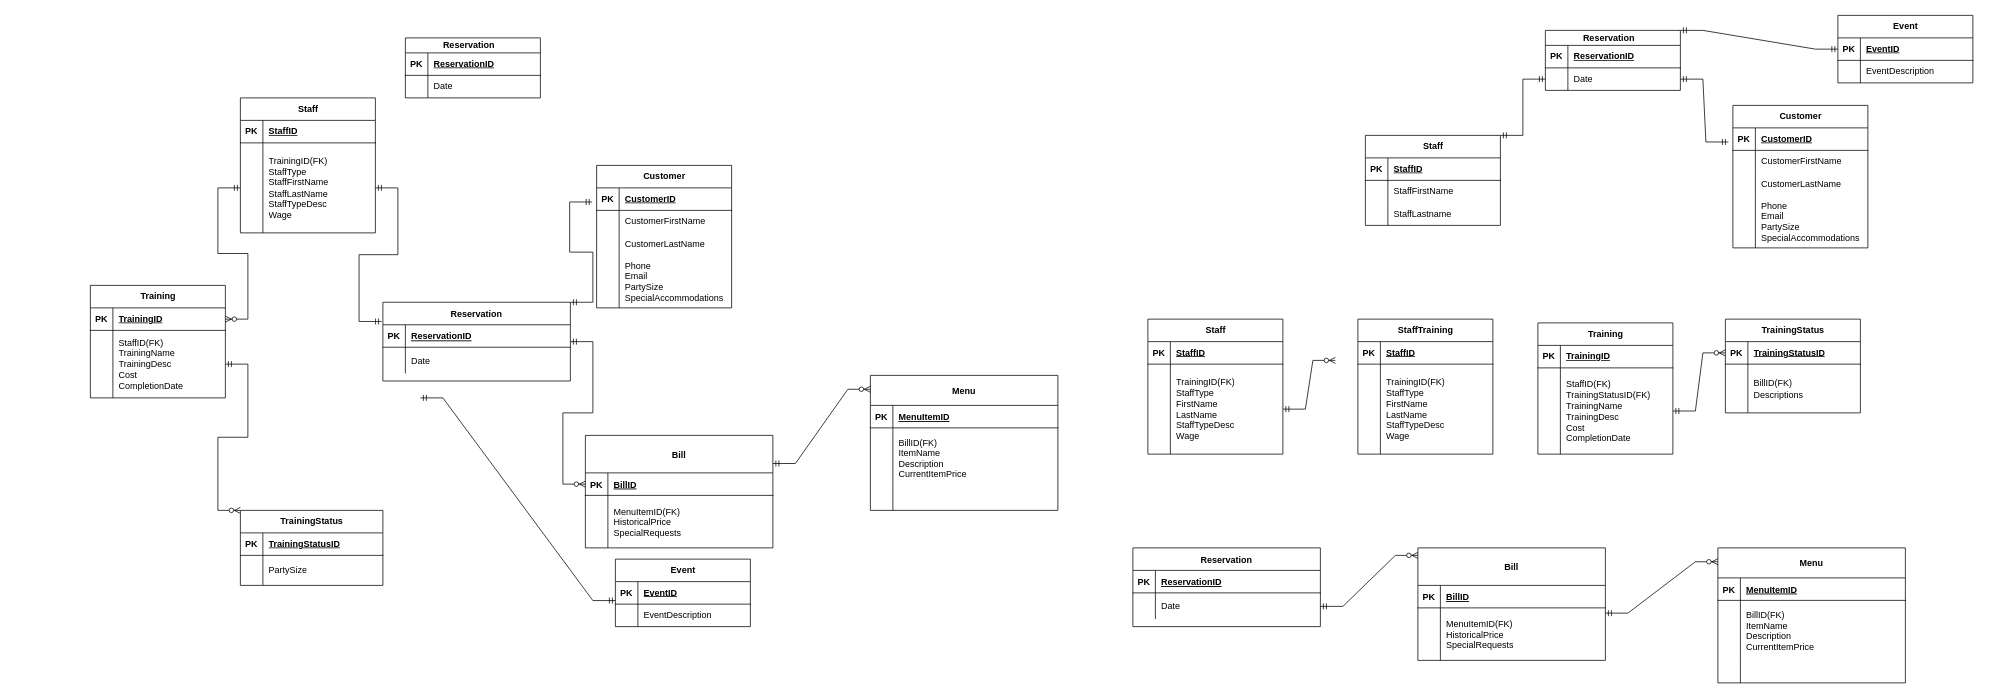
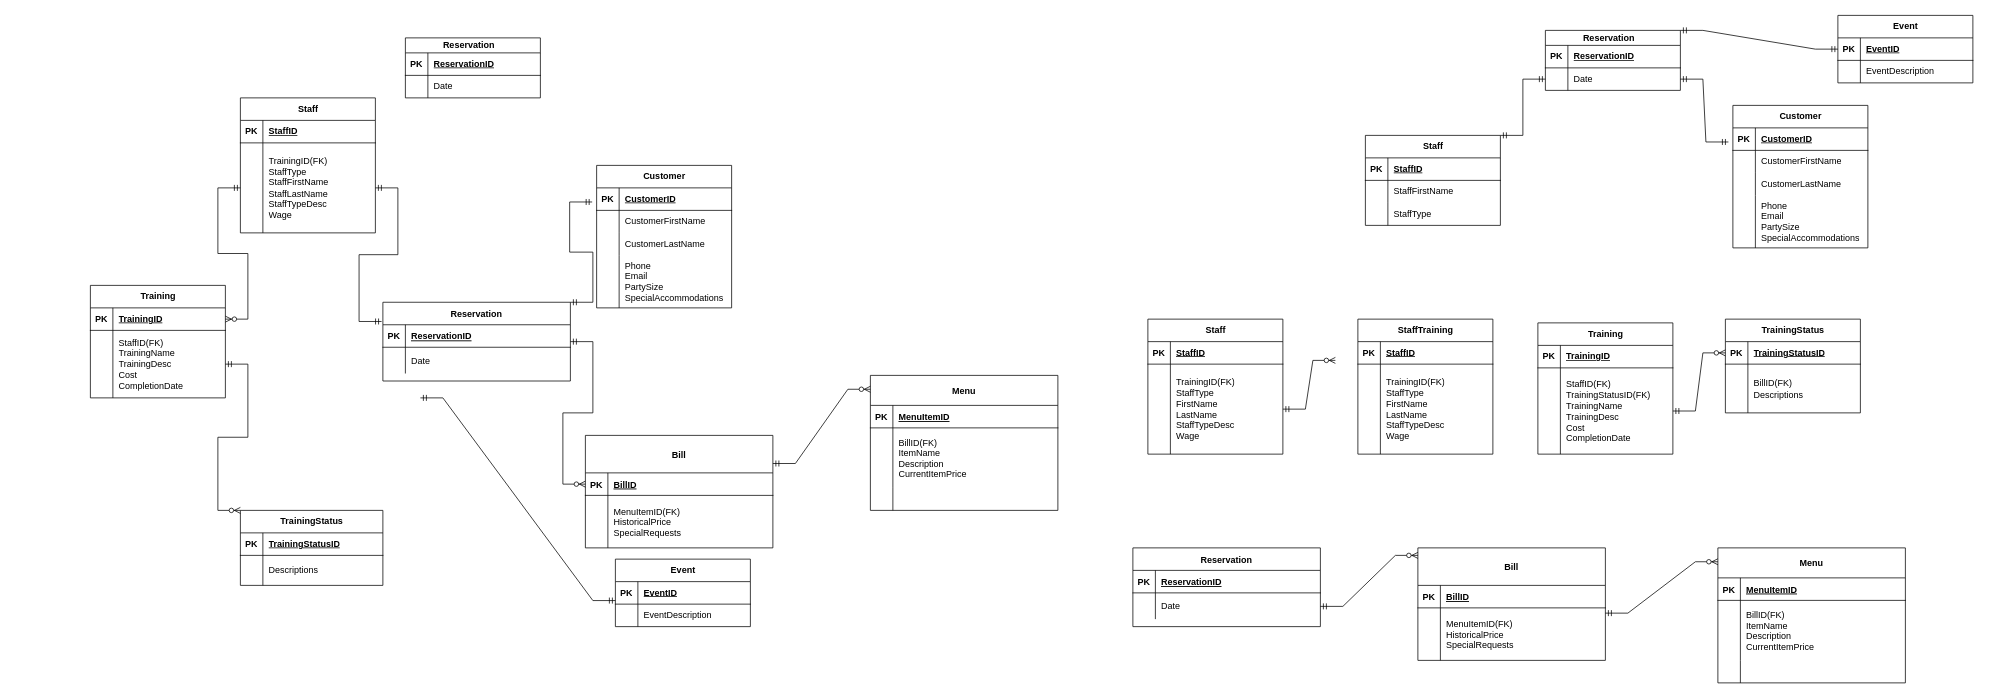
node "StaffLastname": label "StaffLastname" -> "StaffType"
node "PartySize": label "PartySize" -> "Descriptions"
